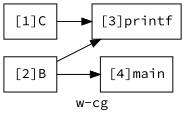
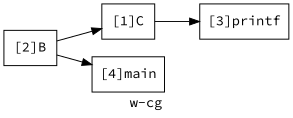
edge "[2]B" -> "[3]printf": now "[2]B" -> "[1]C"
